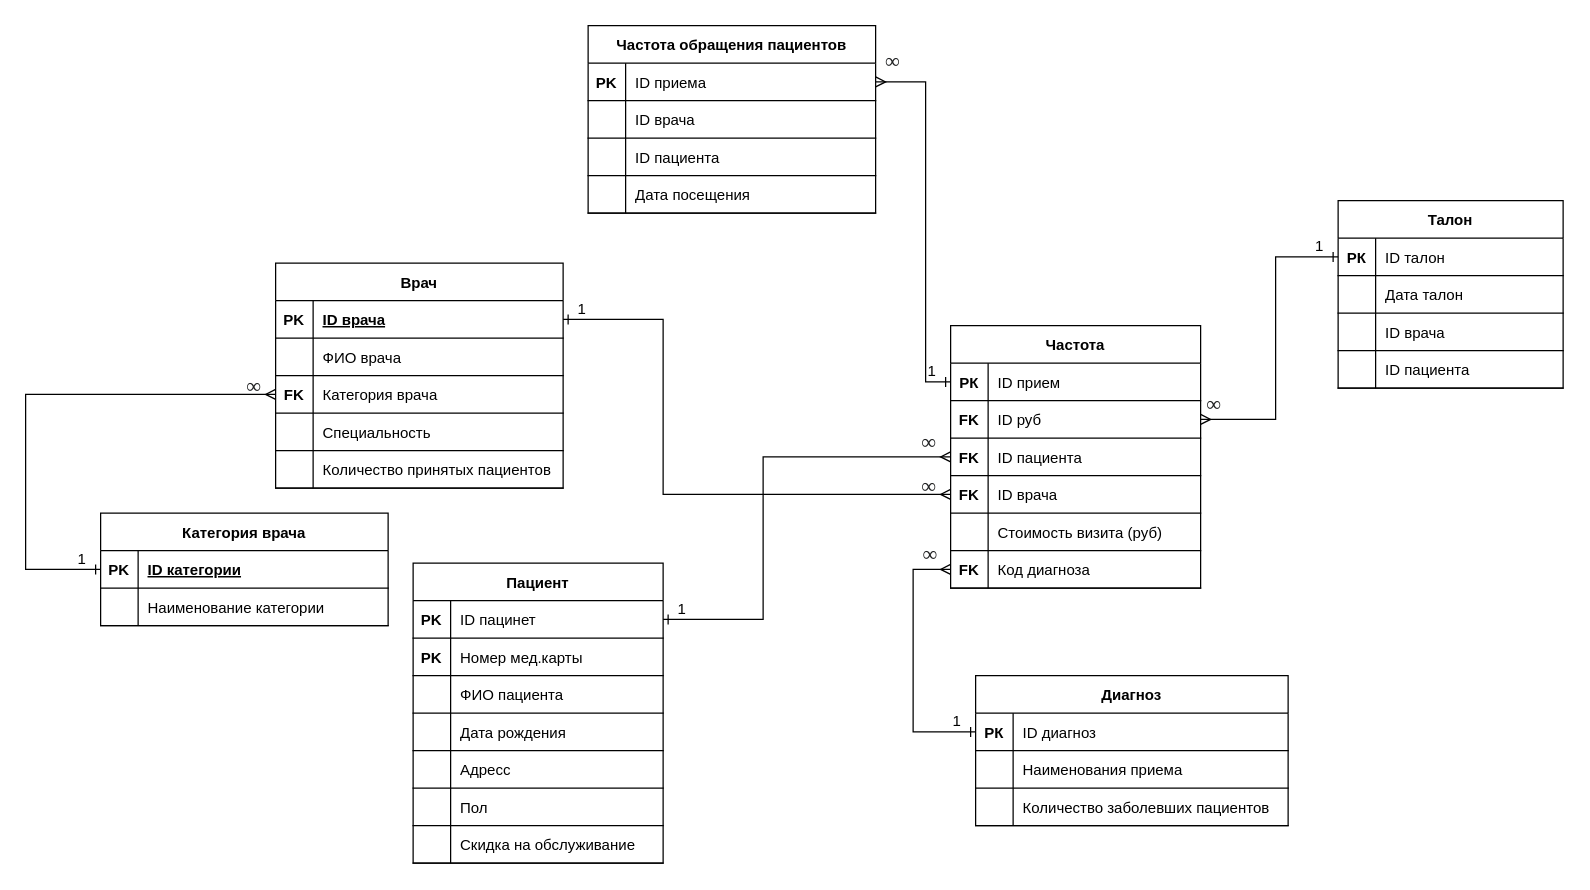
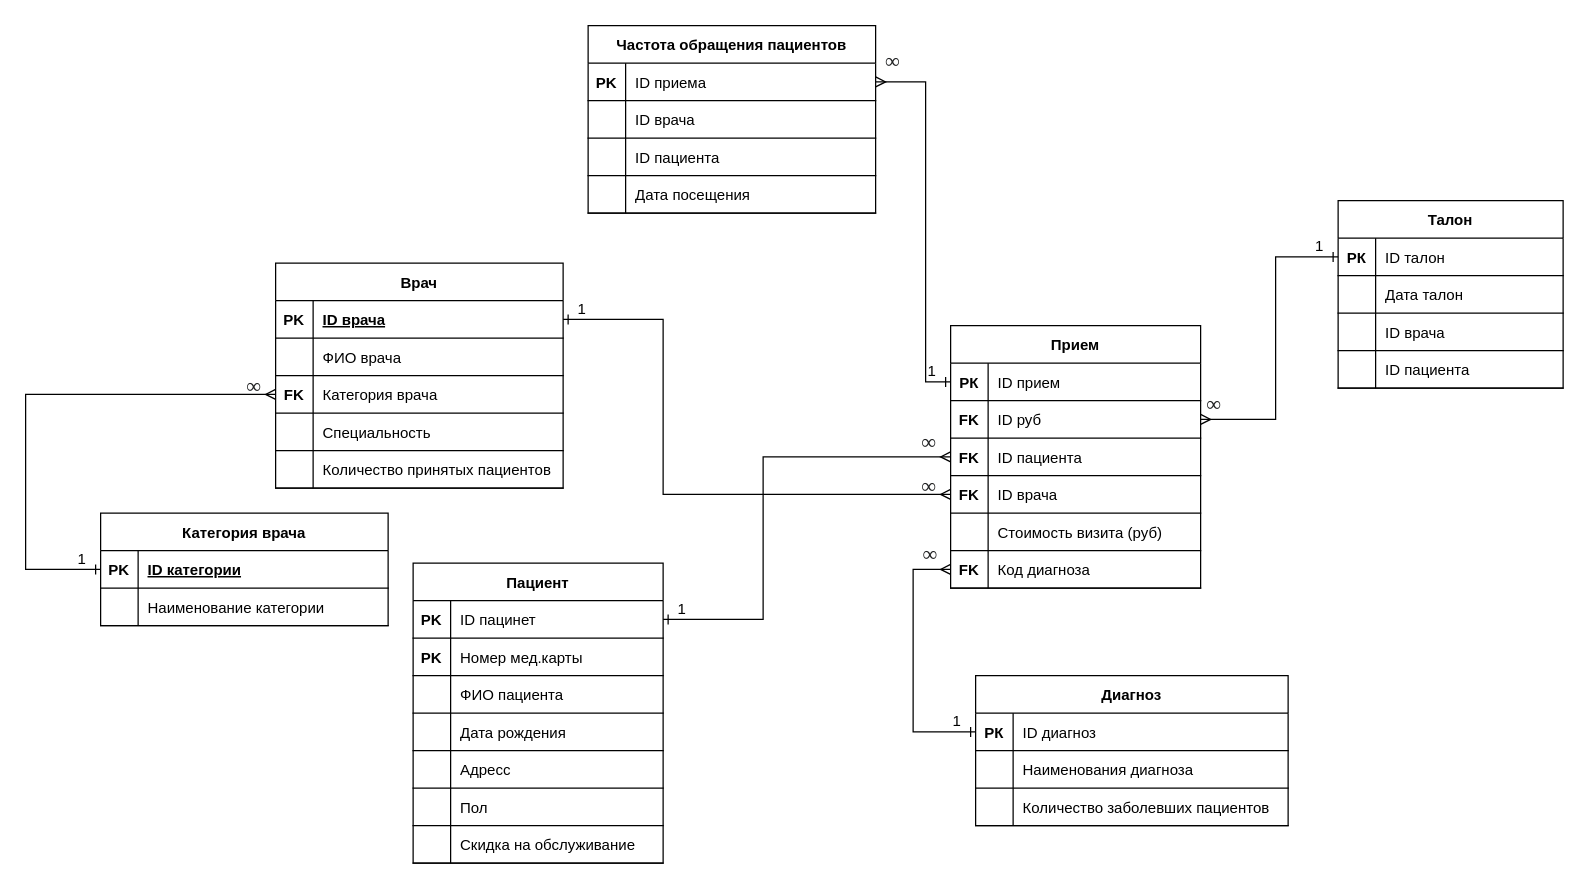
node "Частота": label "Частота" -> "Прием"
node "Наименования приема": label "Наименования приема" -> "Наименования диагноза"
